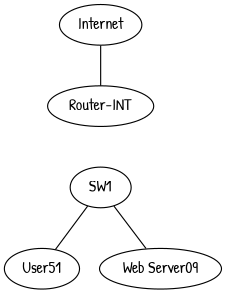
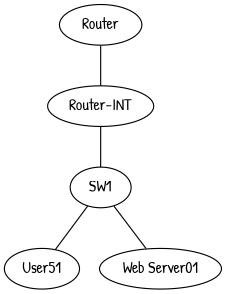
node "Internet": label "Internet" -> "Router"
edge "Router-INT" -- "SW1": added
node "Web Server09": label "Web Server09" -> "Web Server01"
